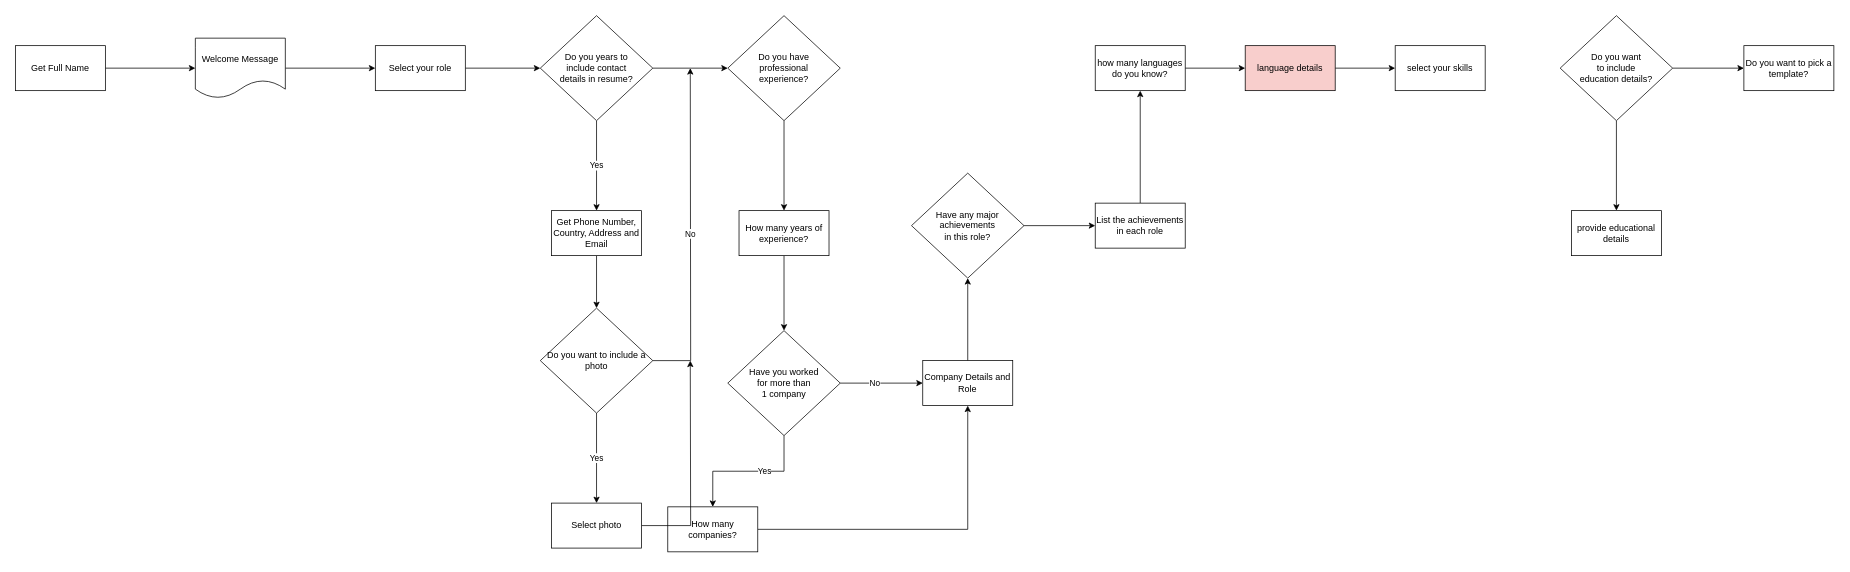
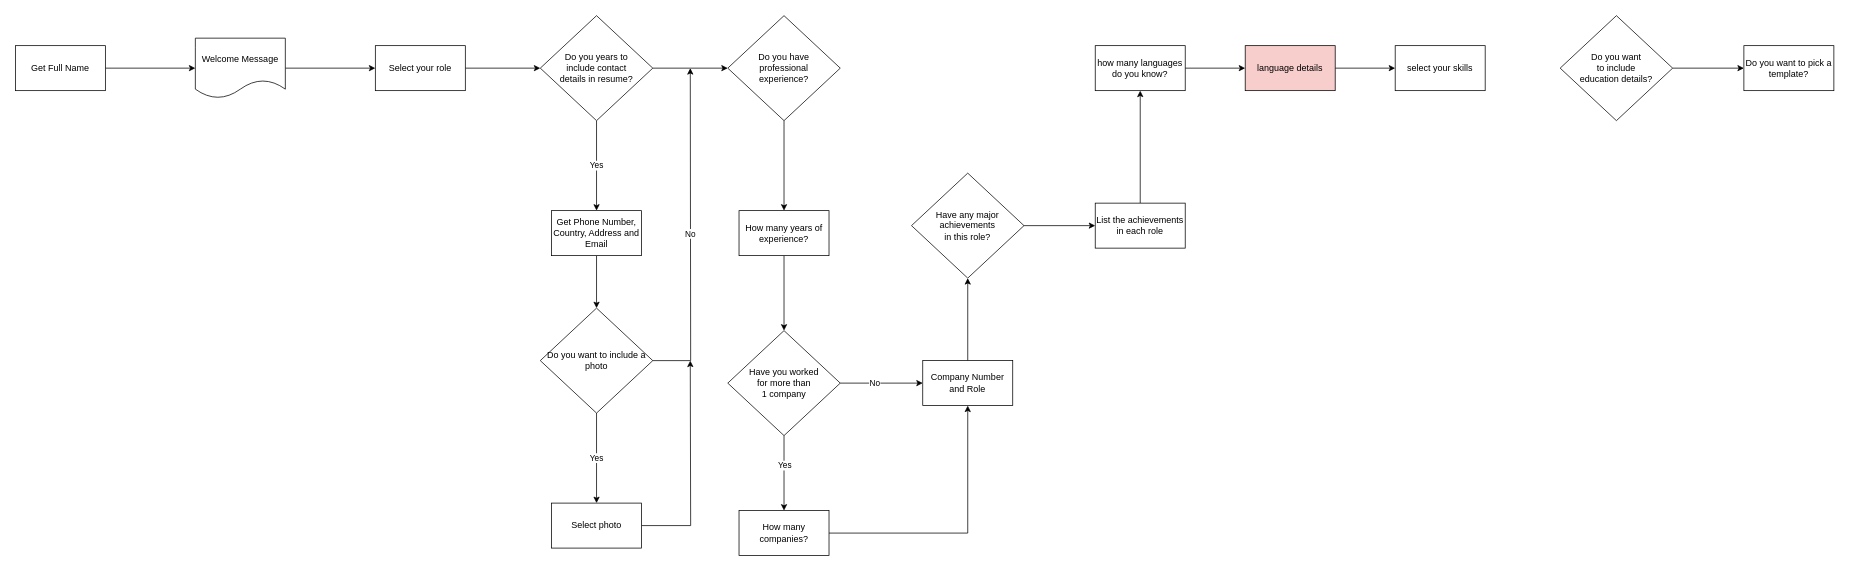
edge "Do you want to include education details?" -> "provide educational details": removed
node "provide educational details": removed
node "Company Details and Role": label "Company Details and Role" -> "Company Number and Role"
node "How many companies?": moved (713, 529) -> (784, 533)
